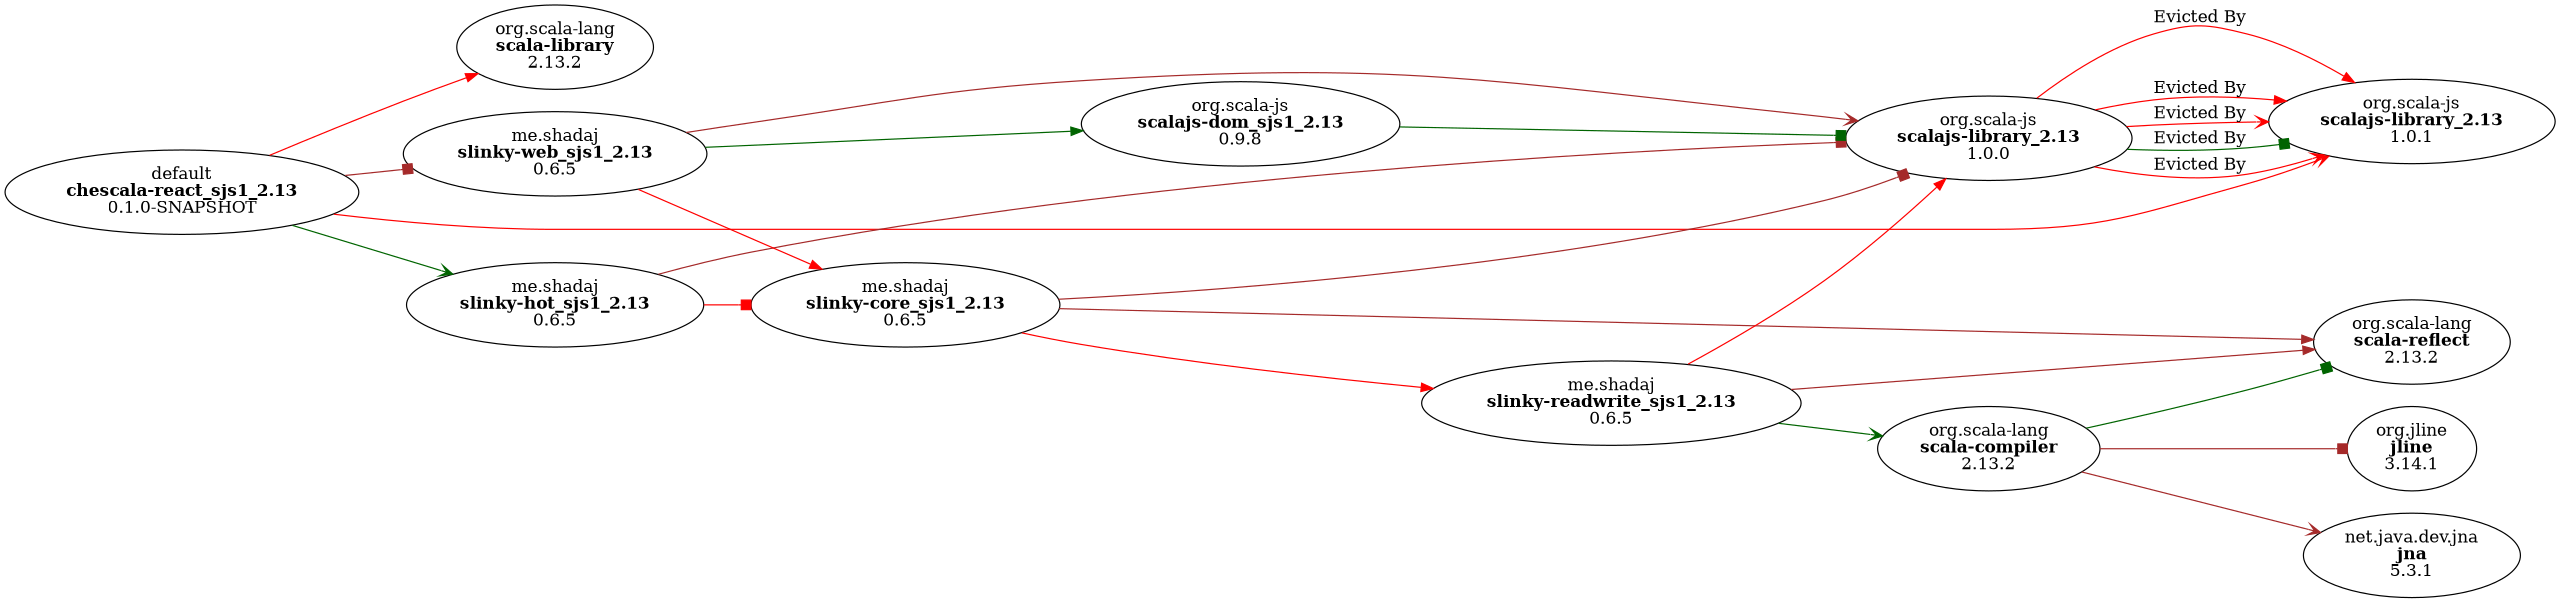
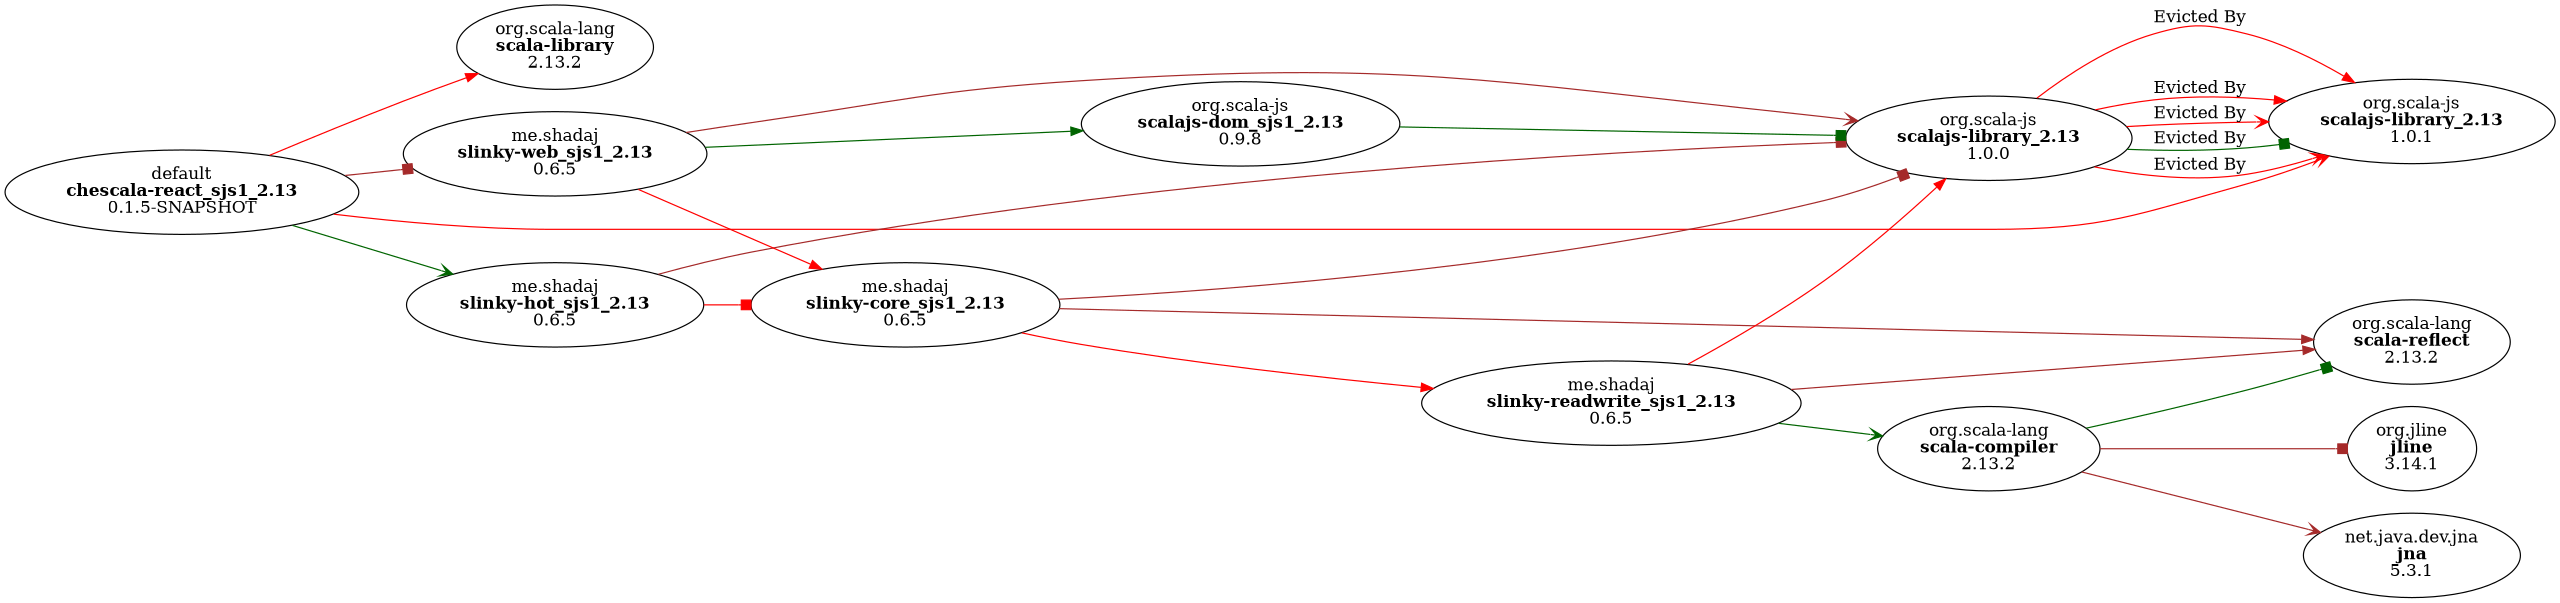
node "default": text "0.1.0-SNAPSHOT" -> "0.1.5-SNAPSHOT"
